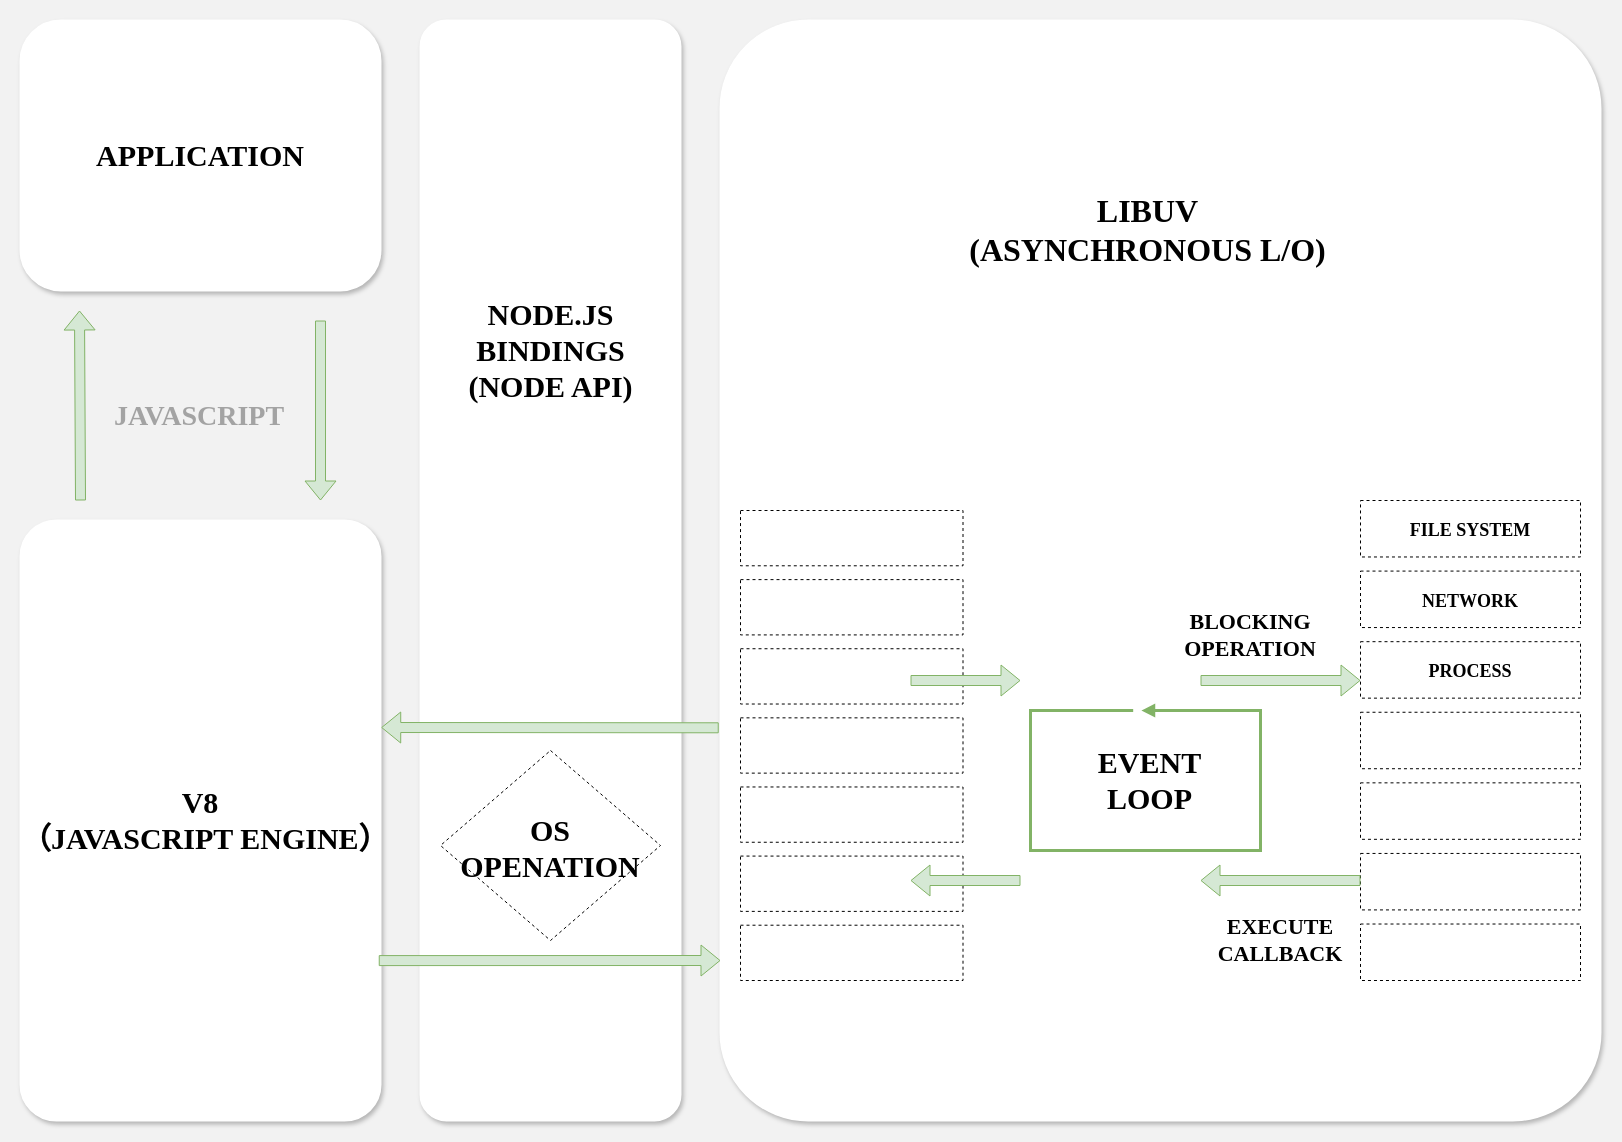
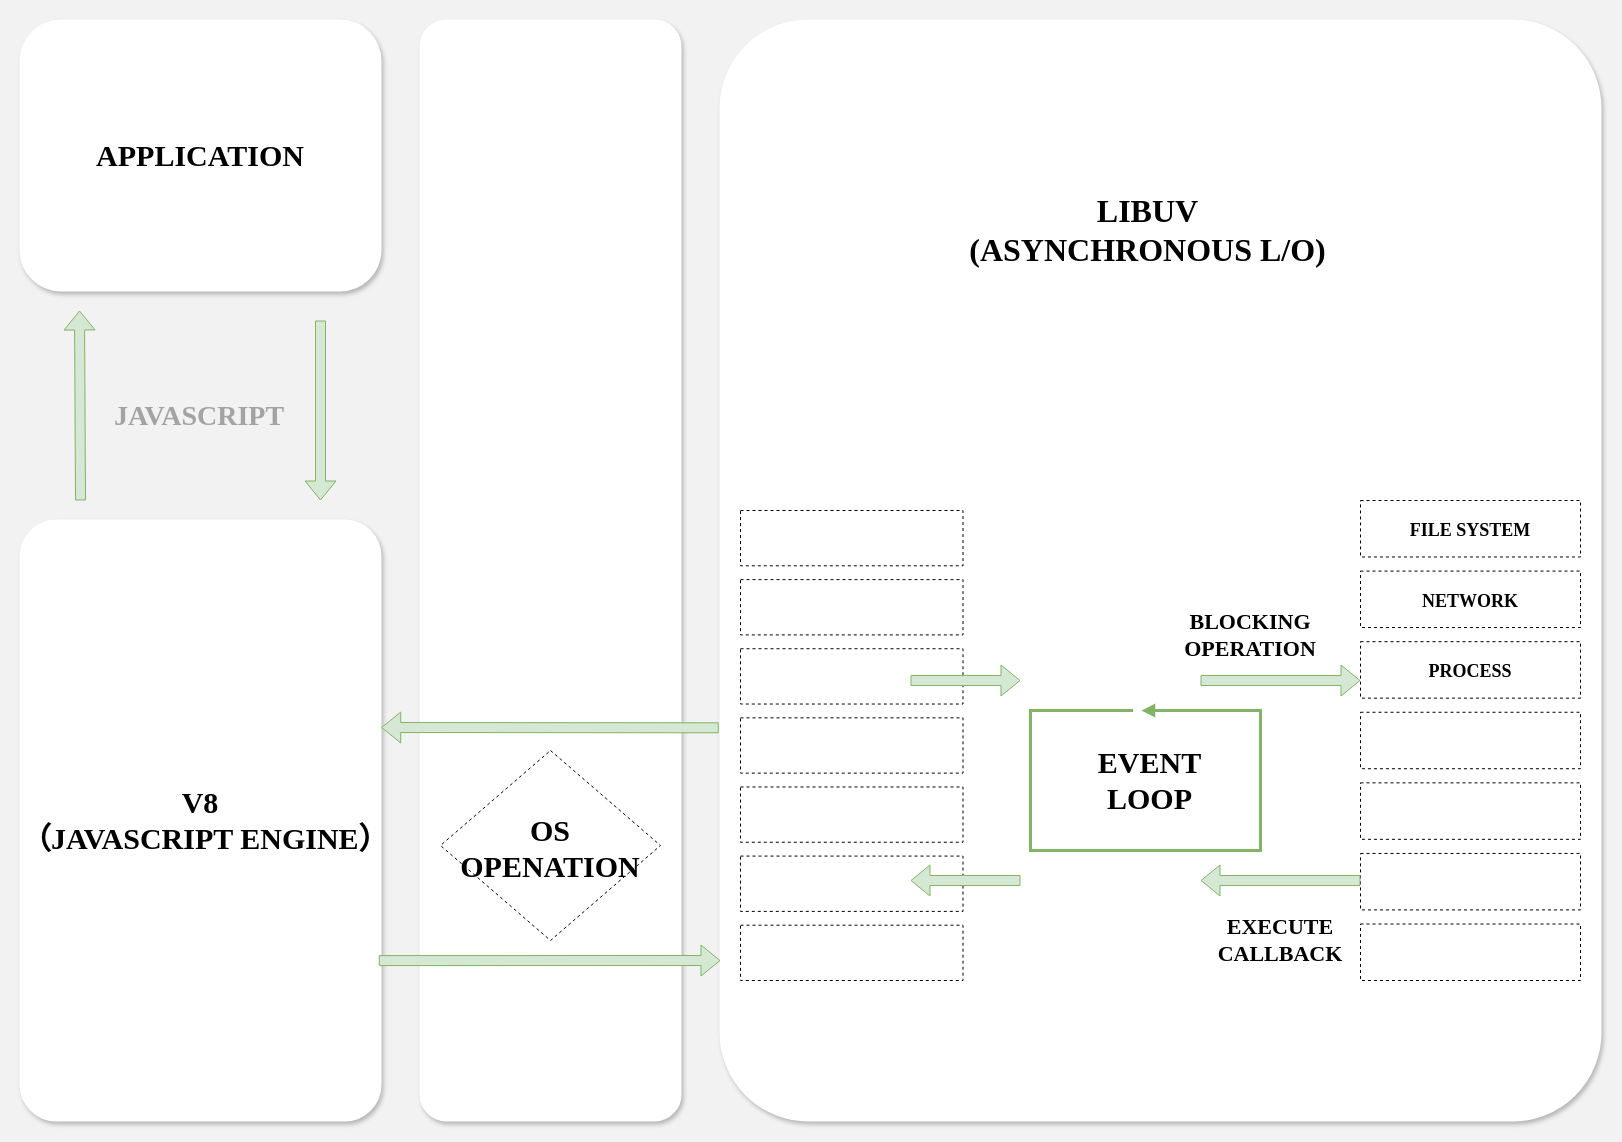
node "NODE.JS BINDINGS (NODE API)": removed
